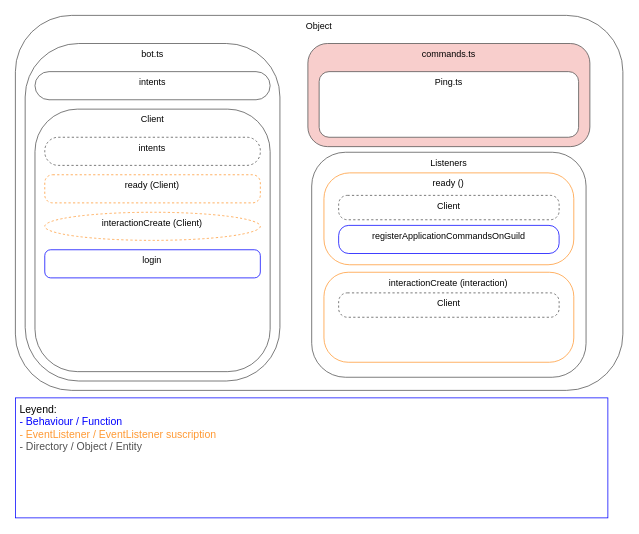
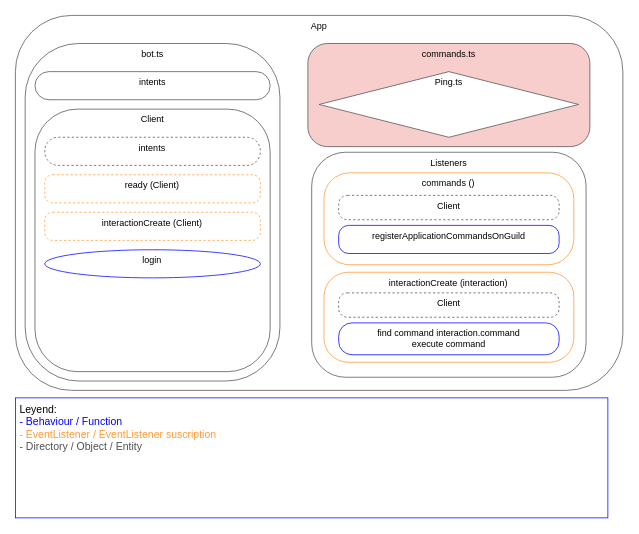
node "Object": label "Object" -> "App"
node "Ping.ts": shape rounded rectangle -> diamond
node "ready ()": label "ready ()" -> "commands ()"
node "interactionCreate (Client)": shape ellipse -> rounded rectangle
node "login": shape rounded rectangle -> ellipse
node "find command interaction.command execute command": added
